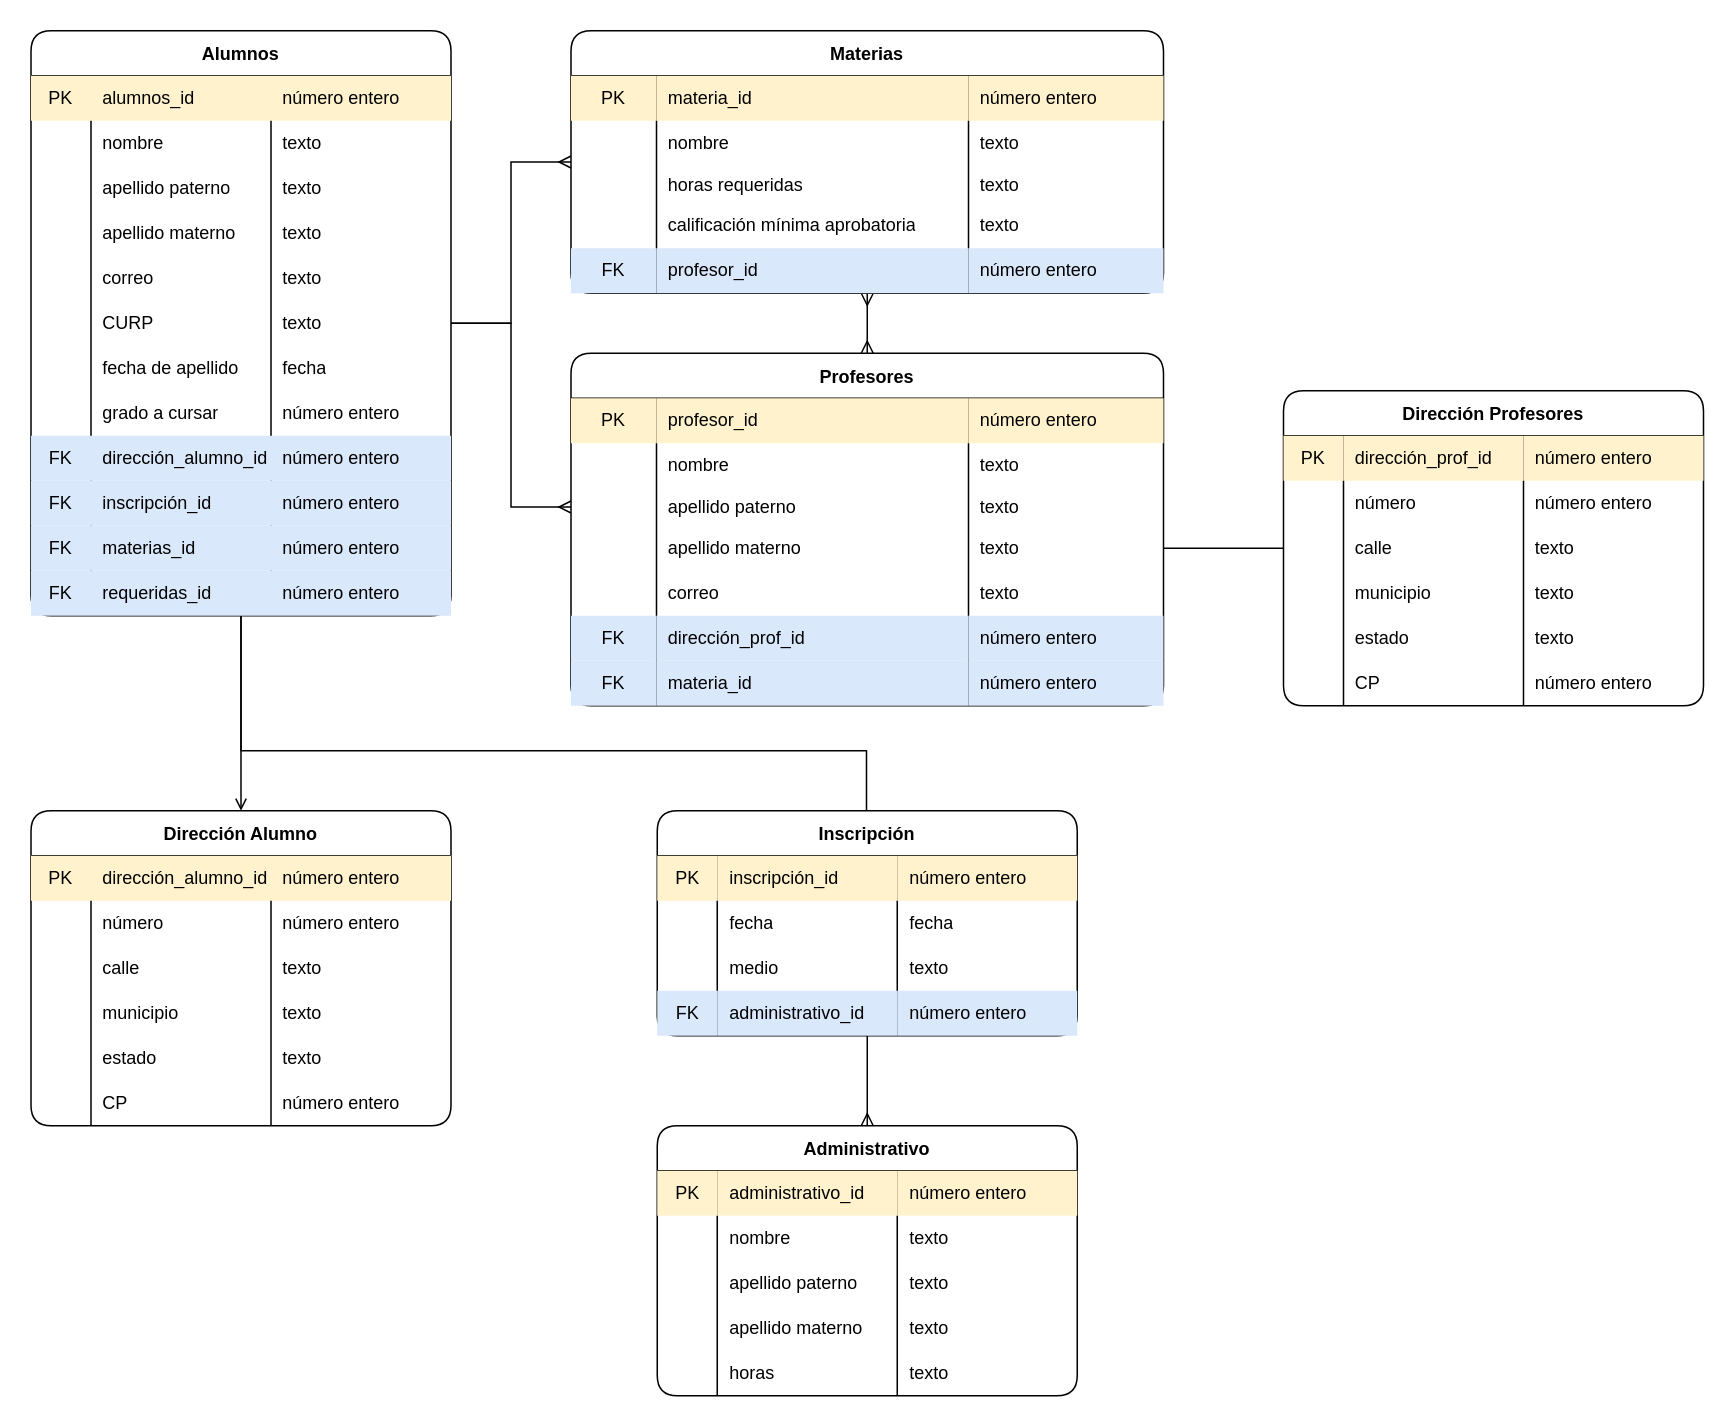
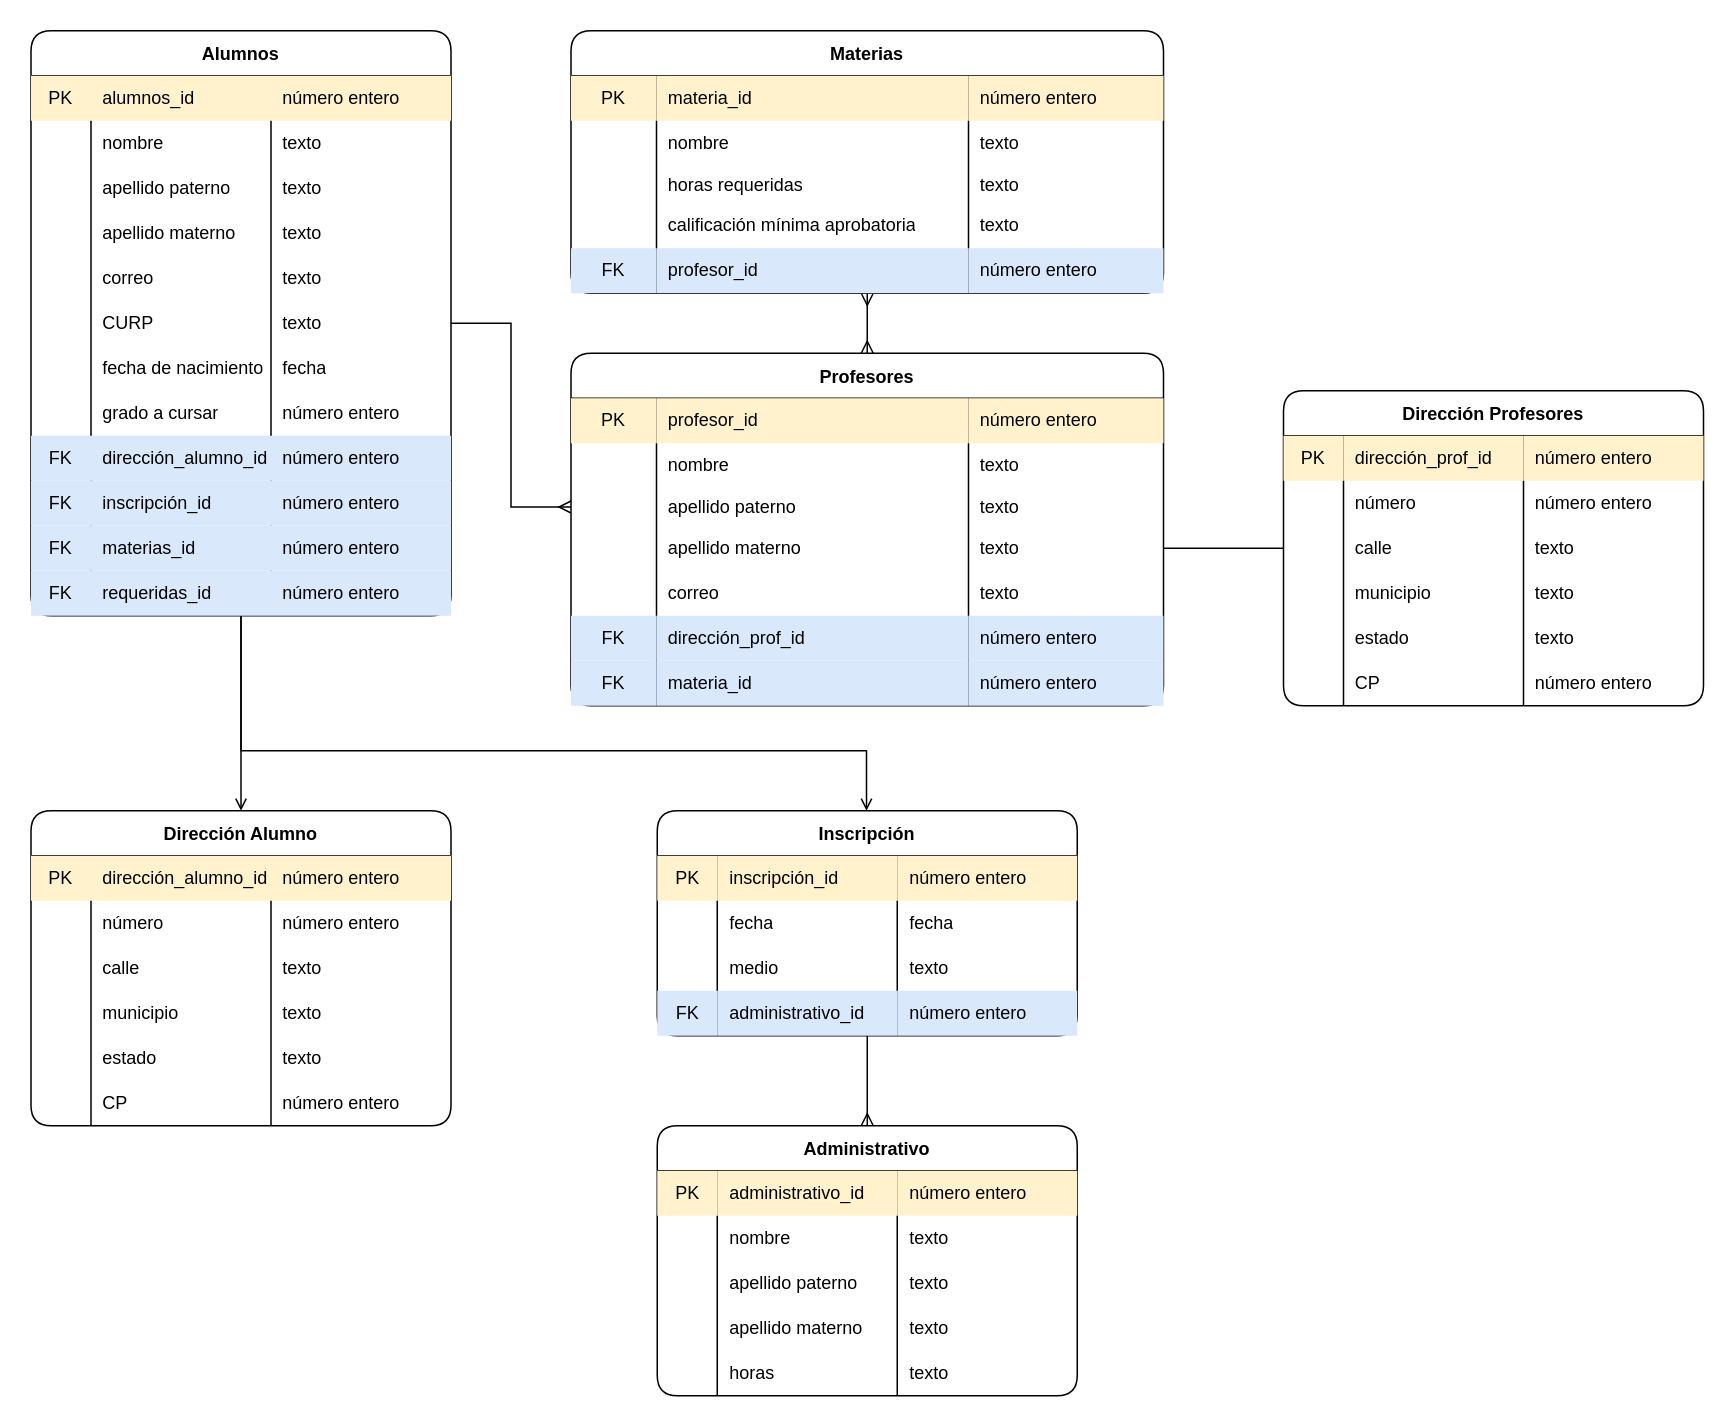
edge "Alumnos" -> "Materias": removed
node "fecha de apellido": label "fecha de apellido" -> "fecha de nacimiento"
edge "Alumnos" -- "Inscripción": arrowhead none -> open
